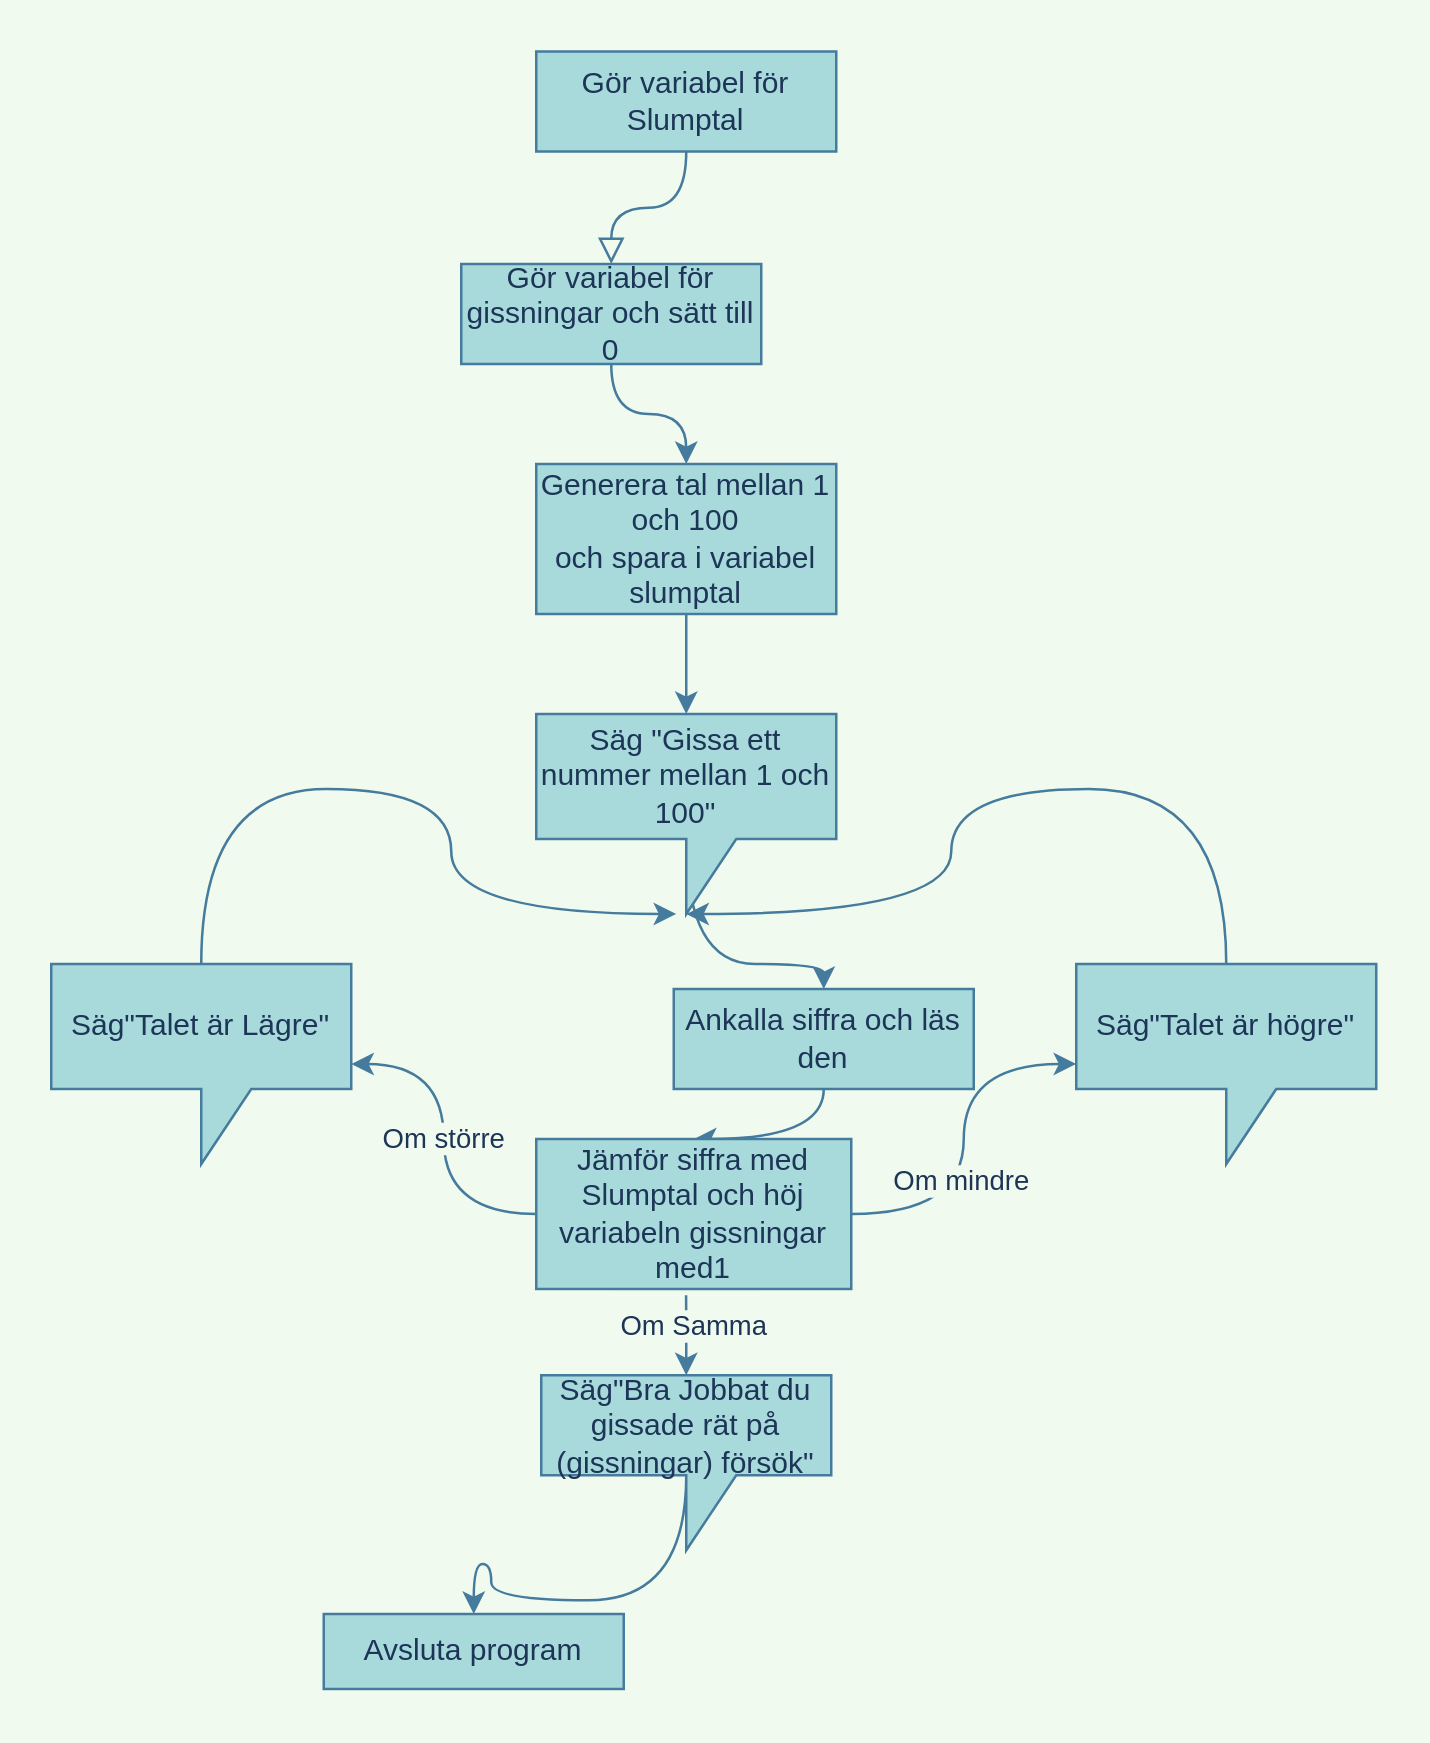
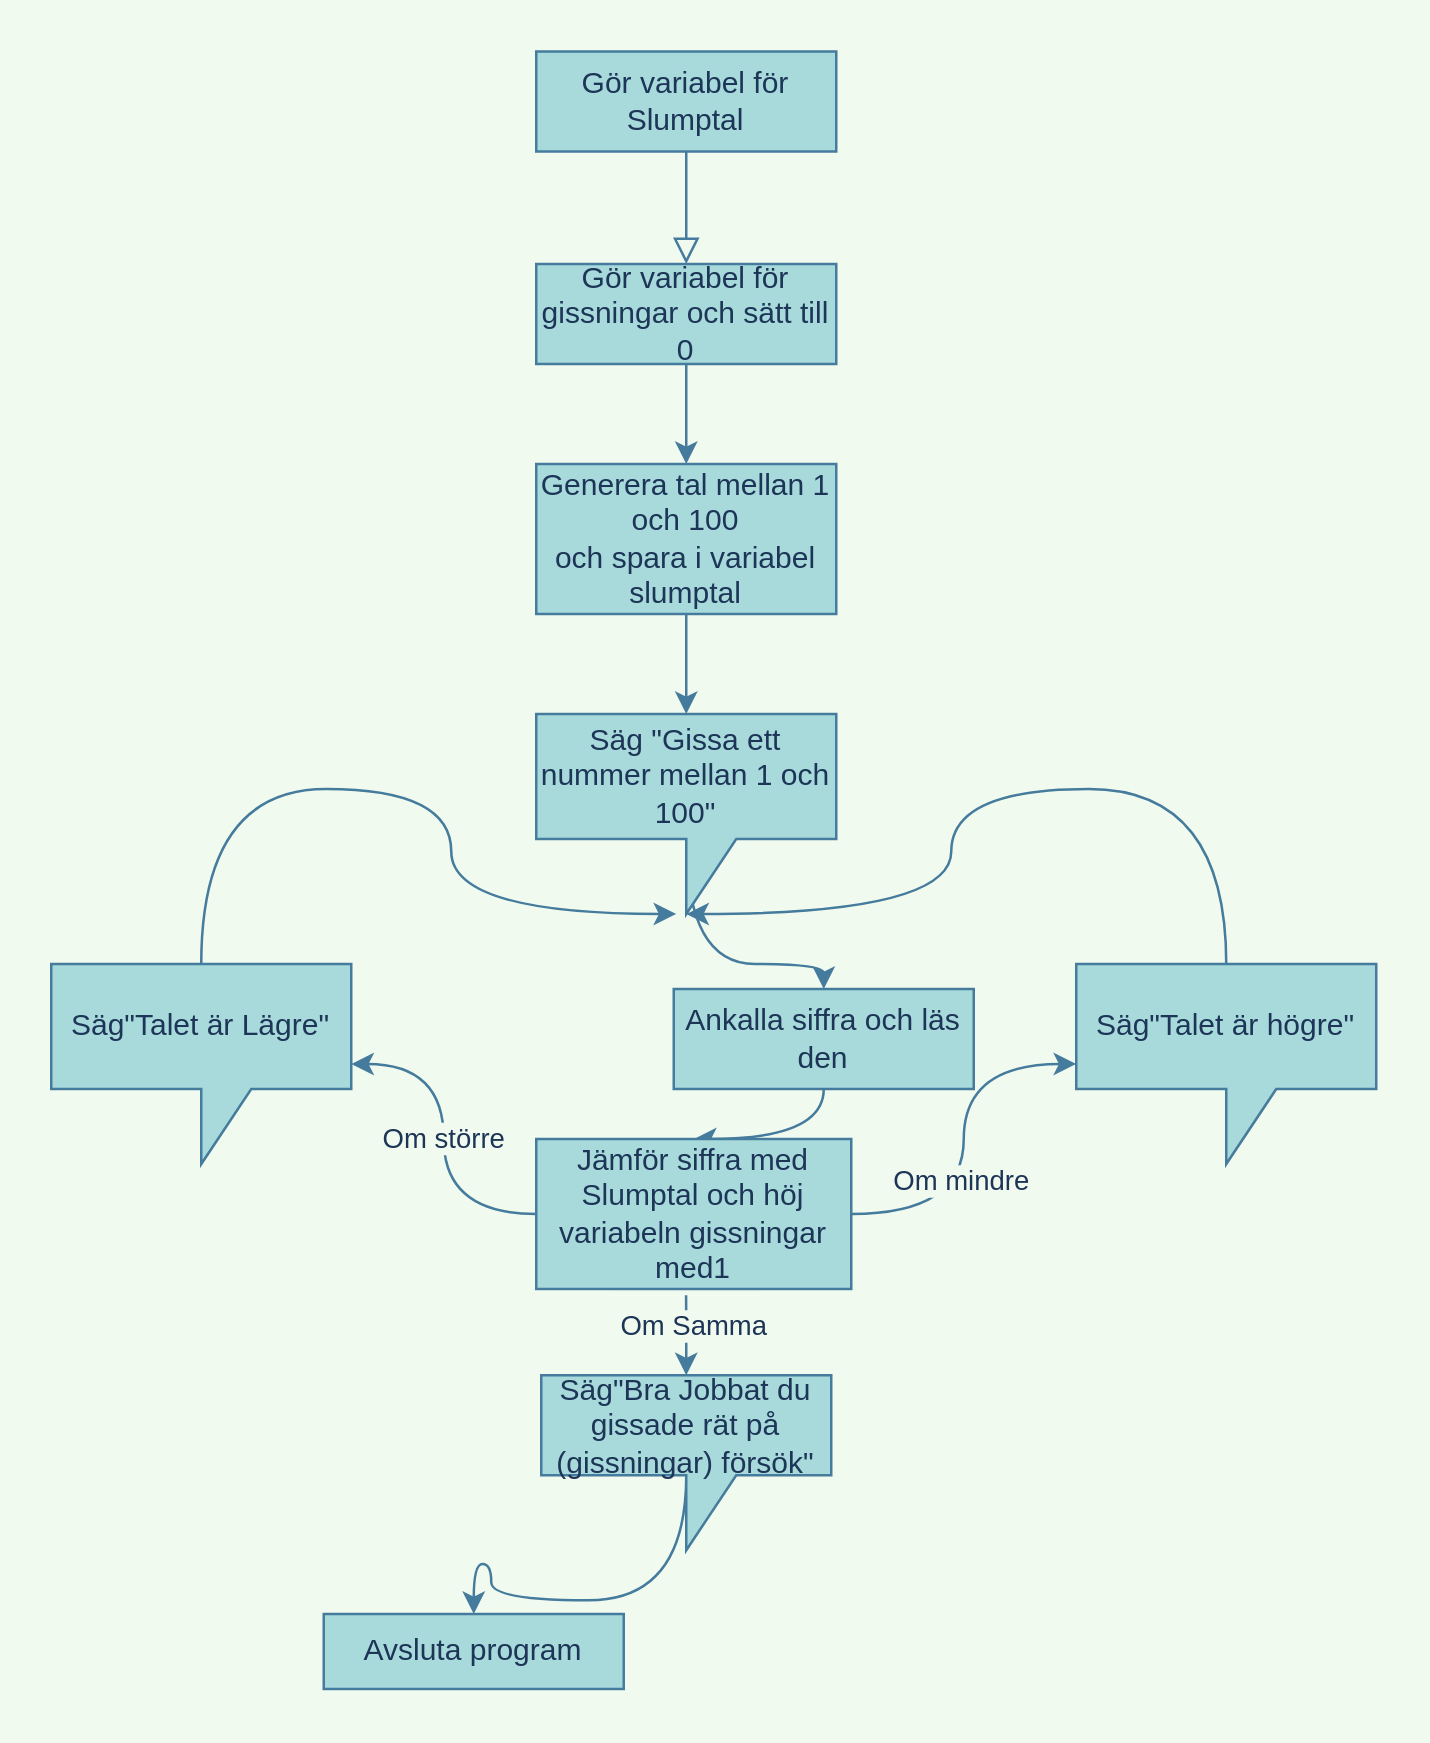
node "Gör variabel för gissningar och sätt till 0": moved (611, 314) -> (686, 314)
